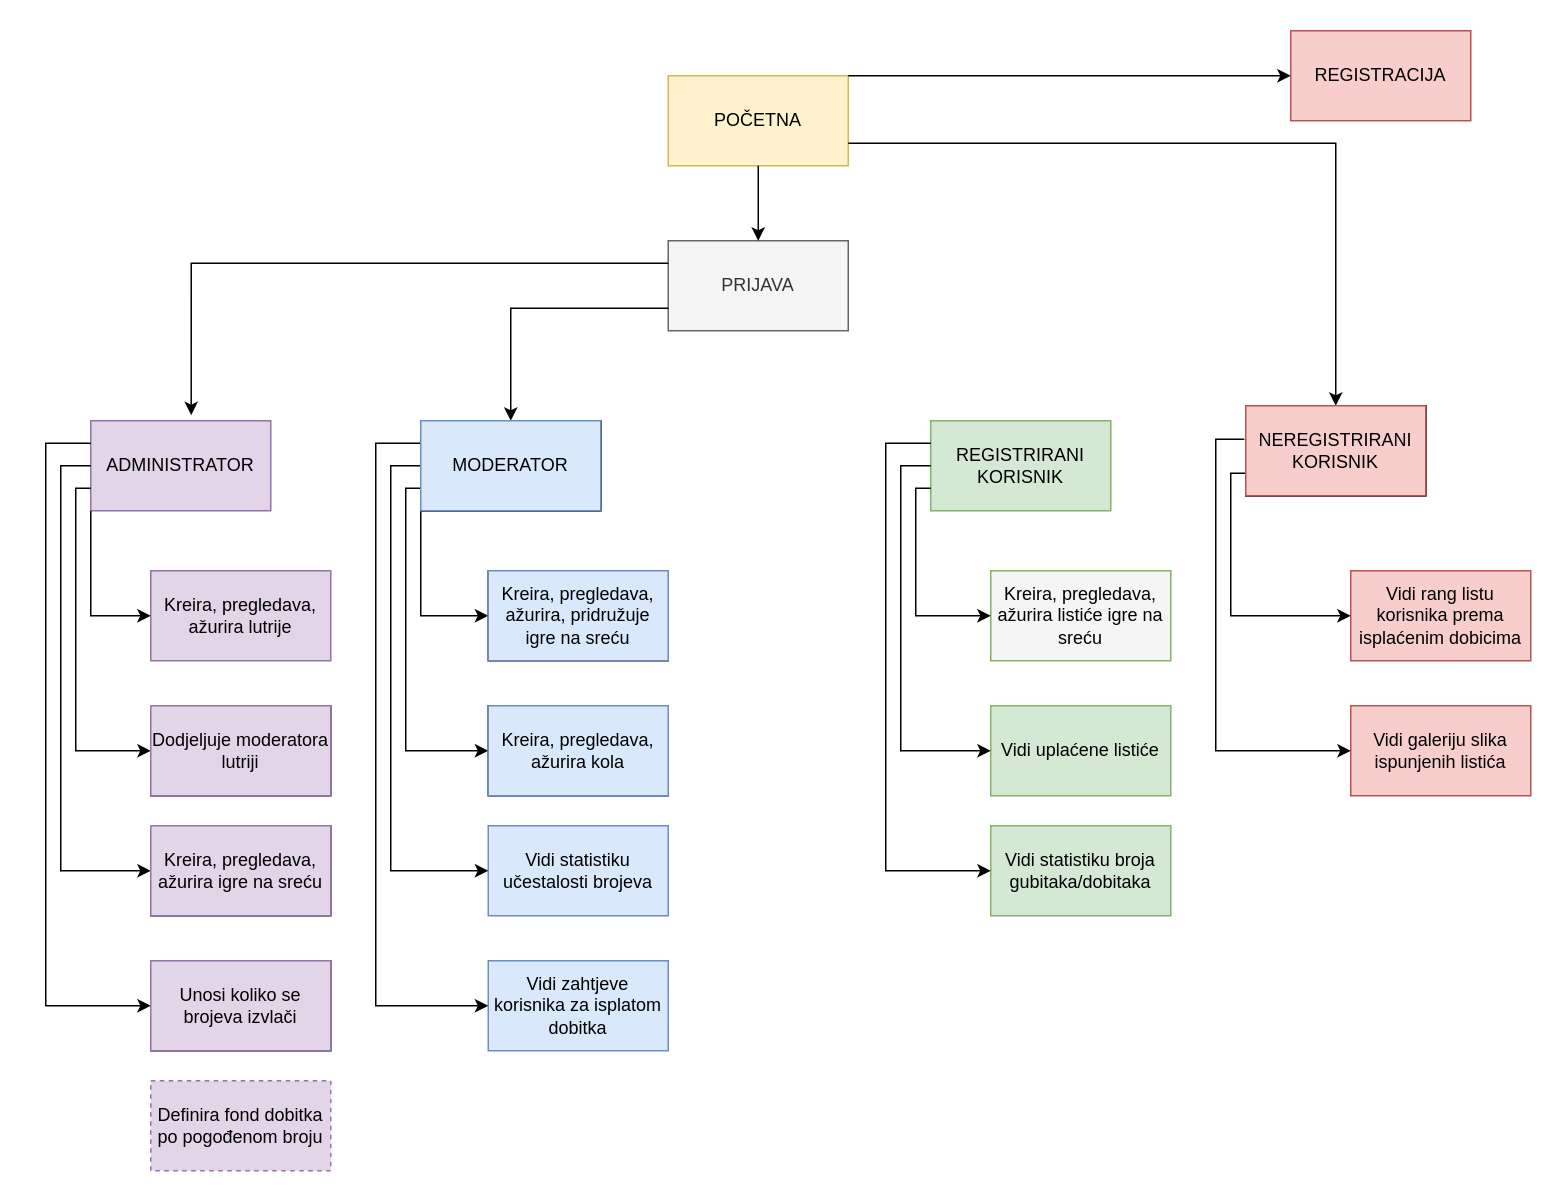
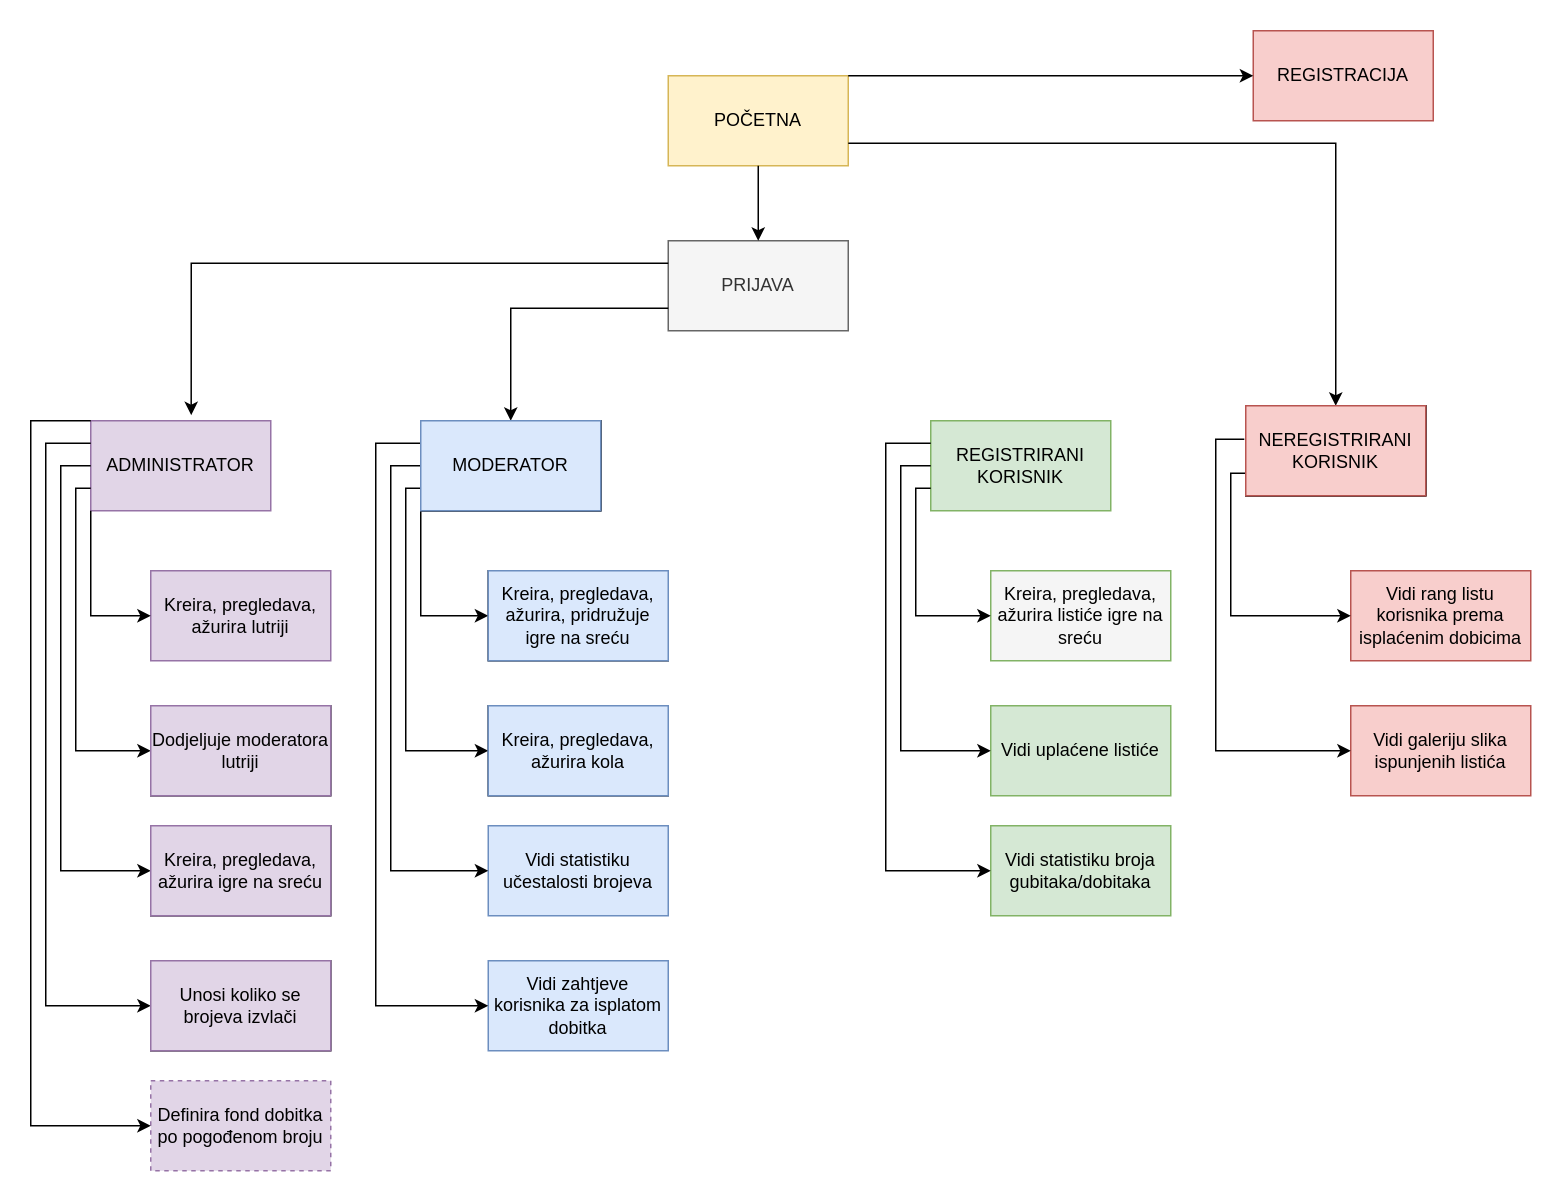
node "REGISTRACIJA": moved (1381, 76) -> (1343, 76)
node "Kreira, pregledava, ažurira lutrije": label "Kreira, pregledava, ažurira lutrije" -> "Kreira, pregledava, ažurira lutriji"
edge "ADMINISTRATOR" -> "Definira fond dobitka po pogođenom broju": added
